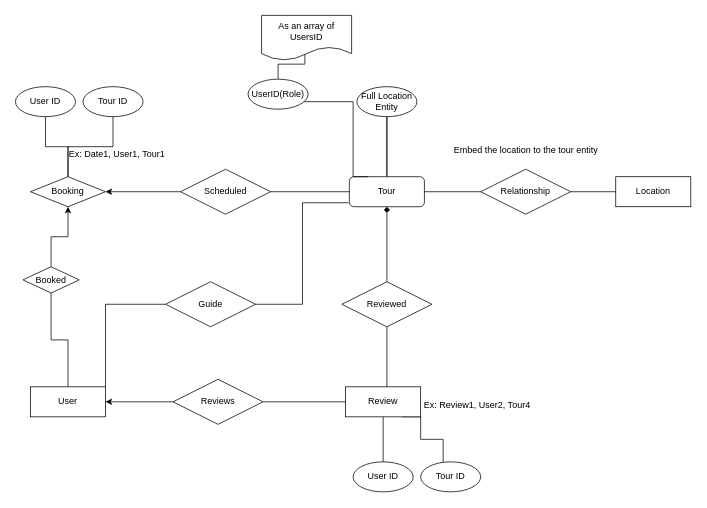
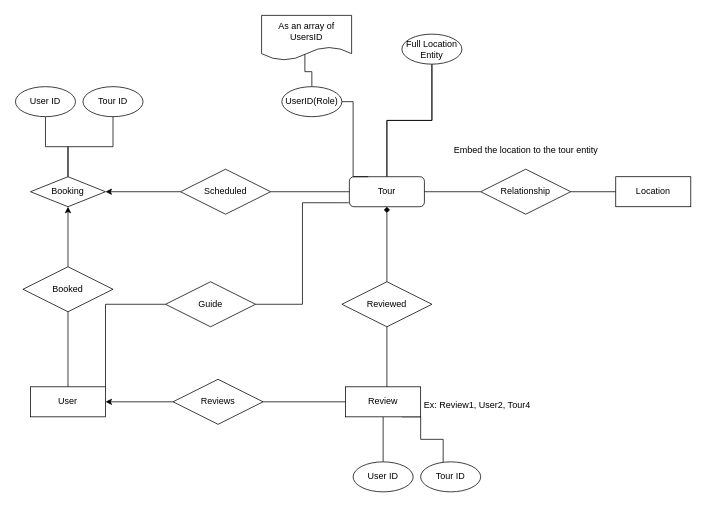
node "UserID(Role)": moved (278, 94) -> (312, 102)
node "Full Location Entity": moved (387, 102) -> (432, 49)
node "Ex: Date1, User1, Tour1": removed
node "Booked": size 56x26 -> 90x45
